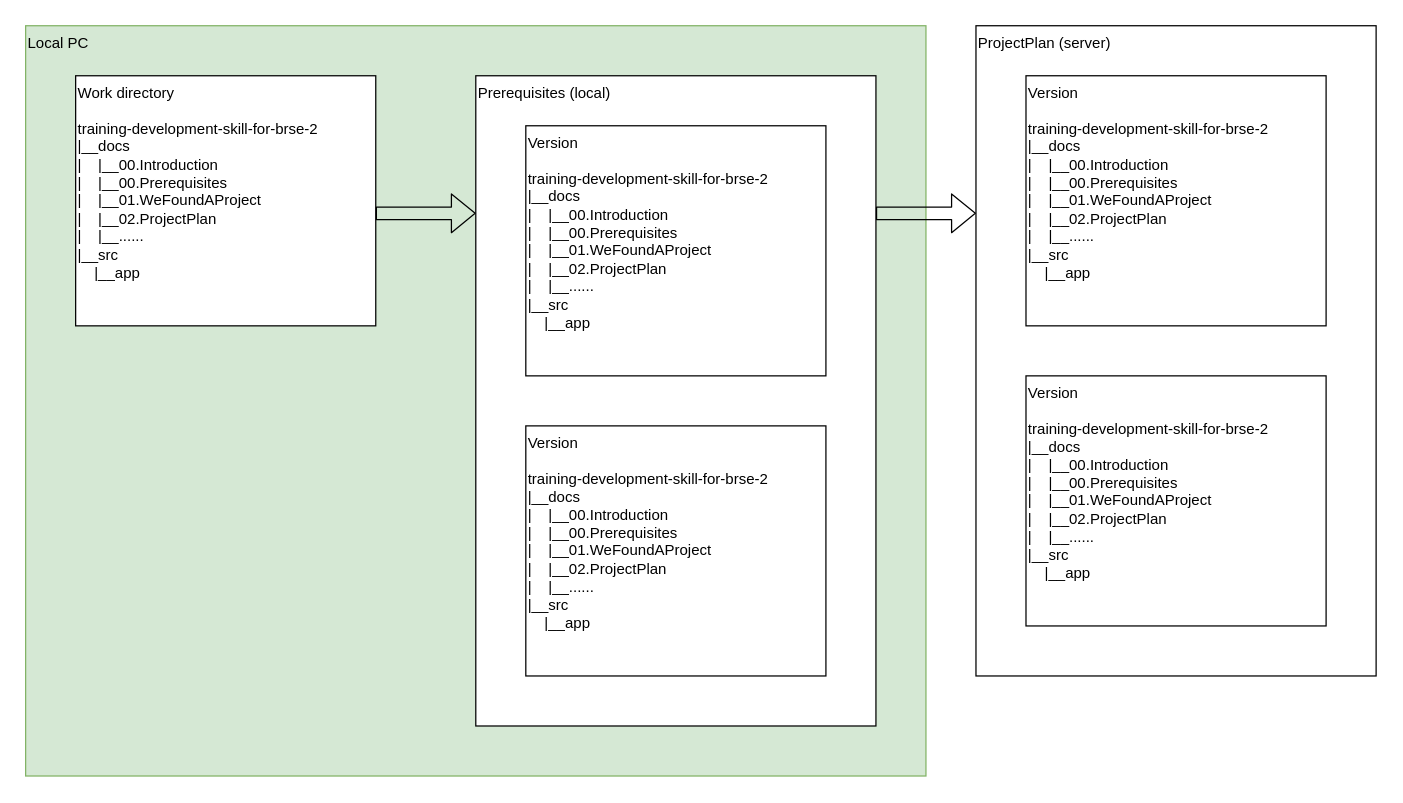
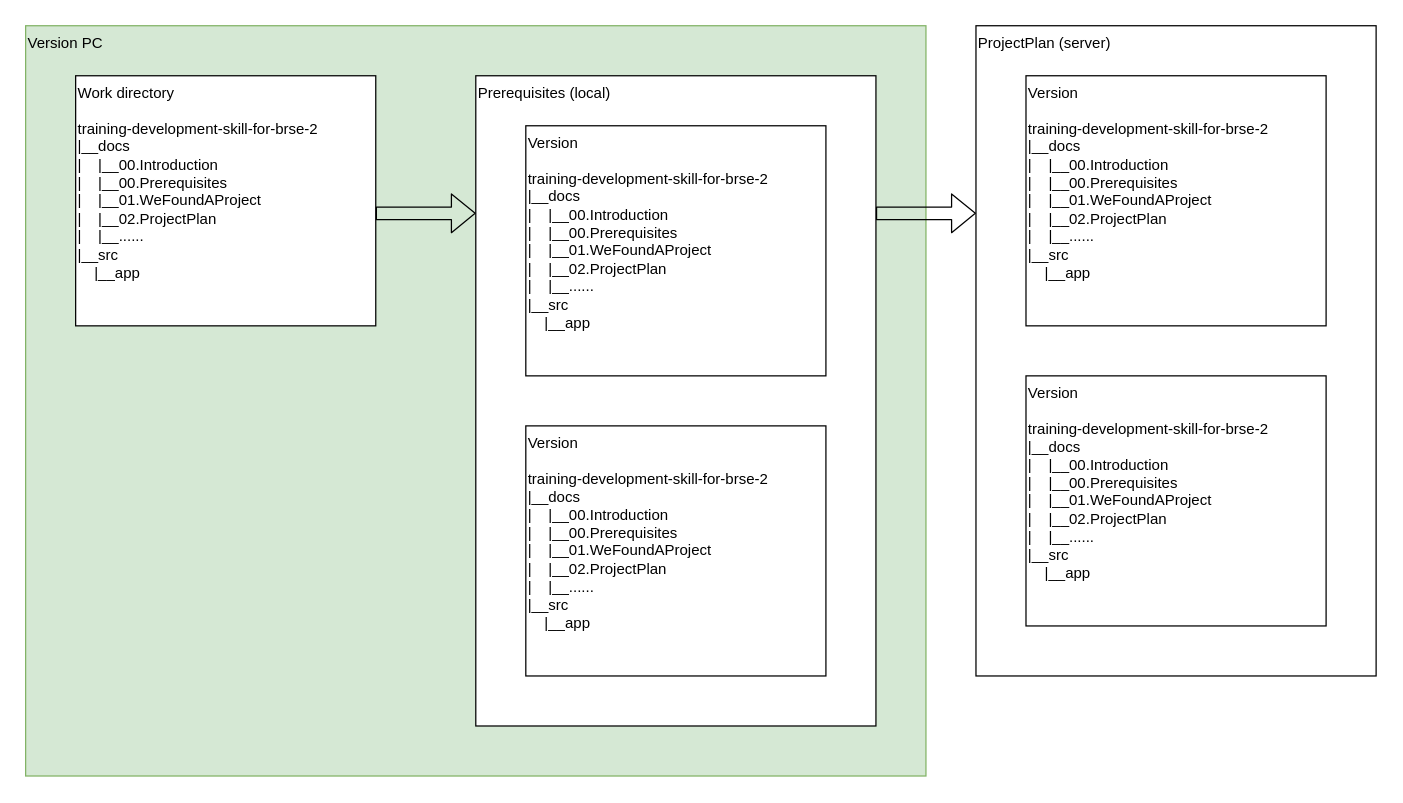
node "Local PC": label "Local PC" -> "Version PC"
